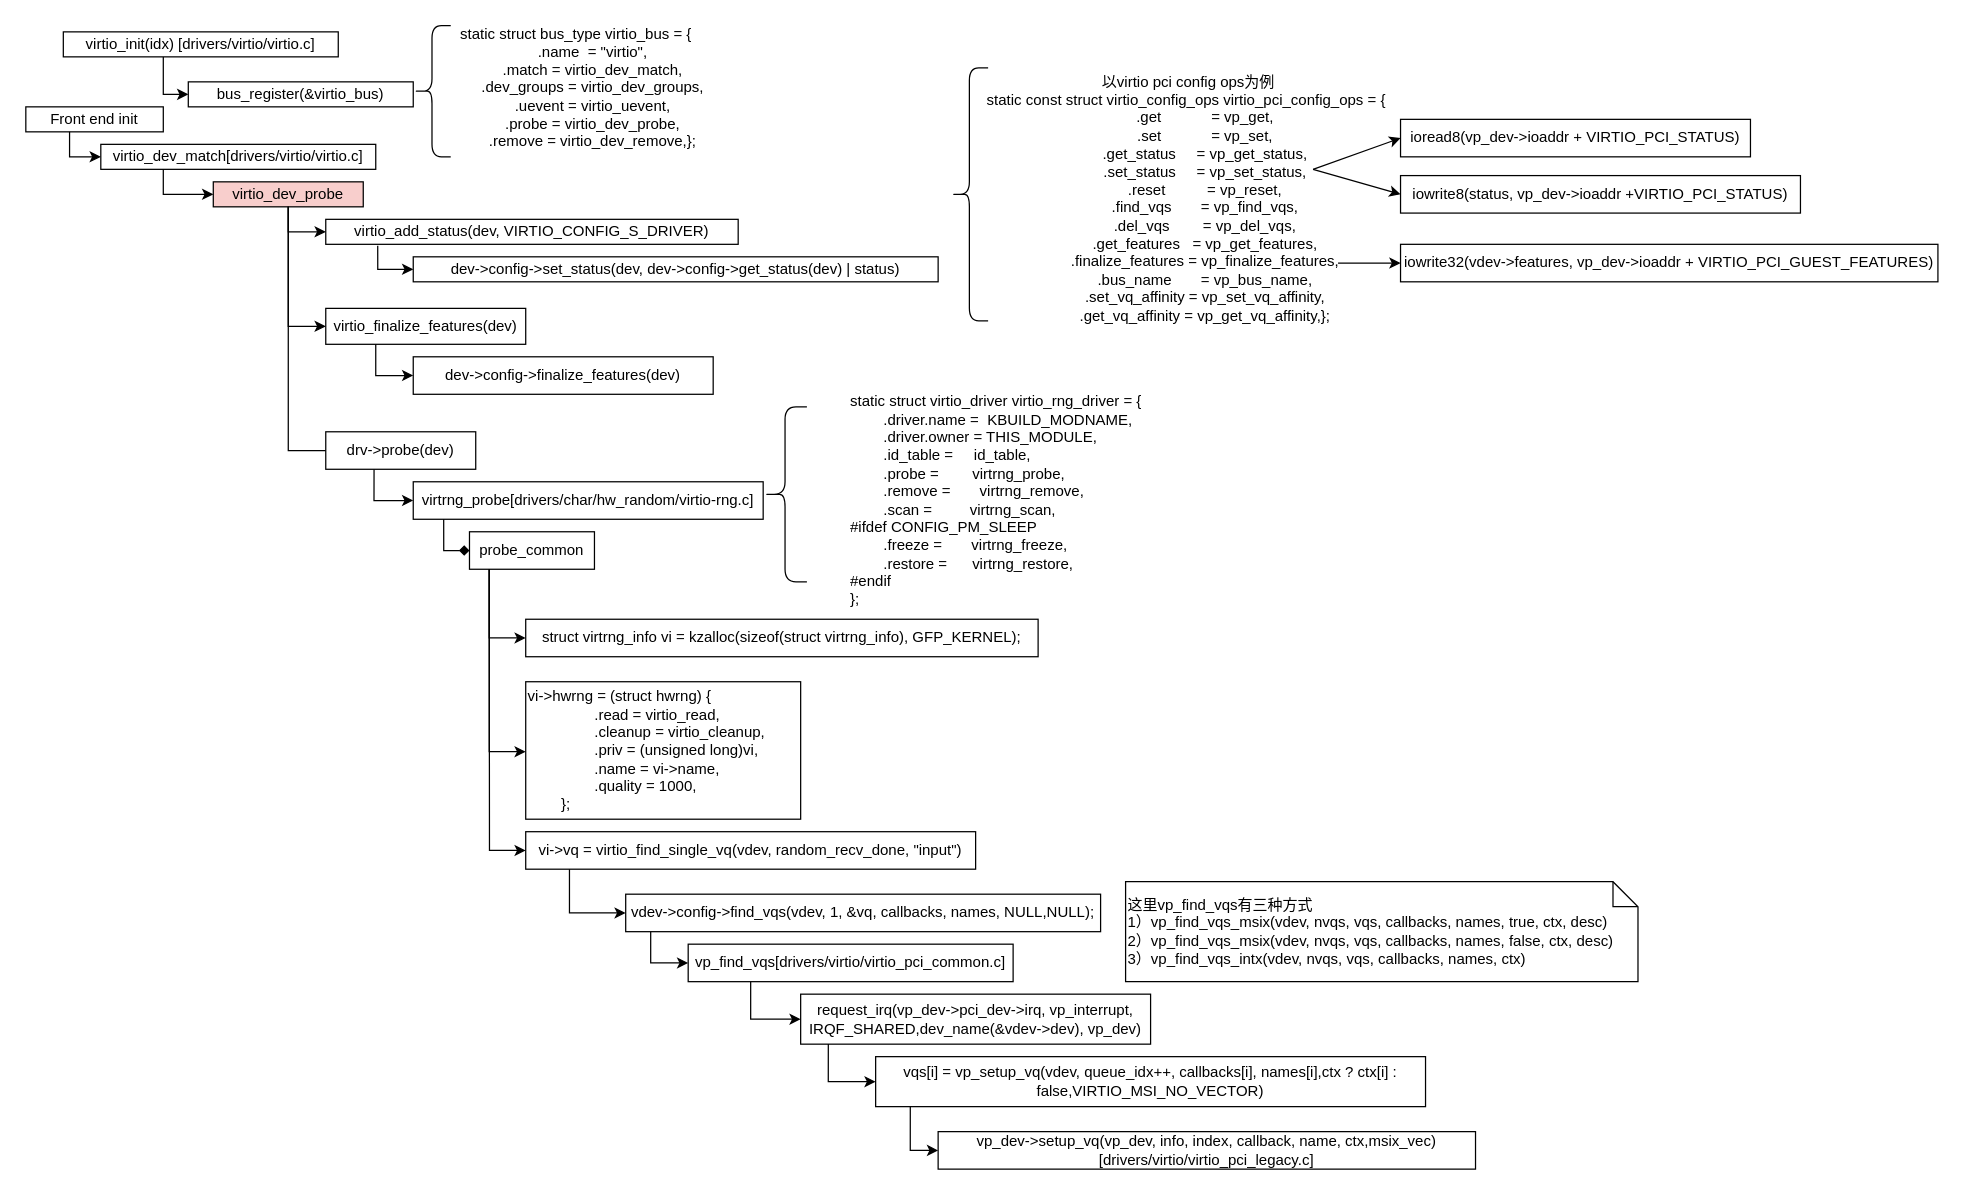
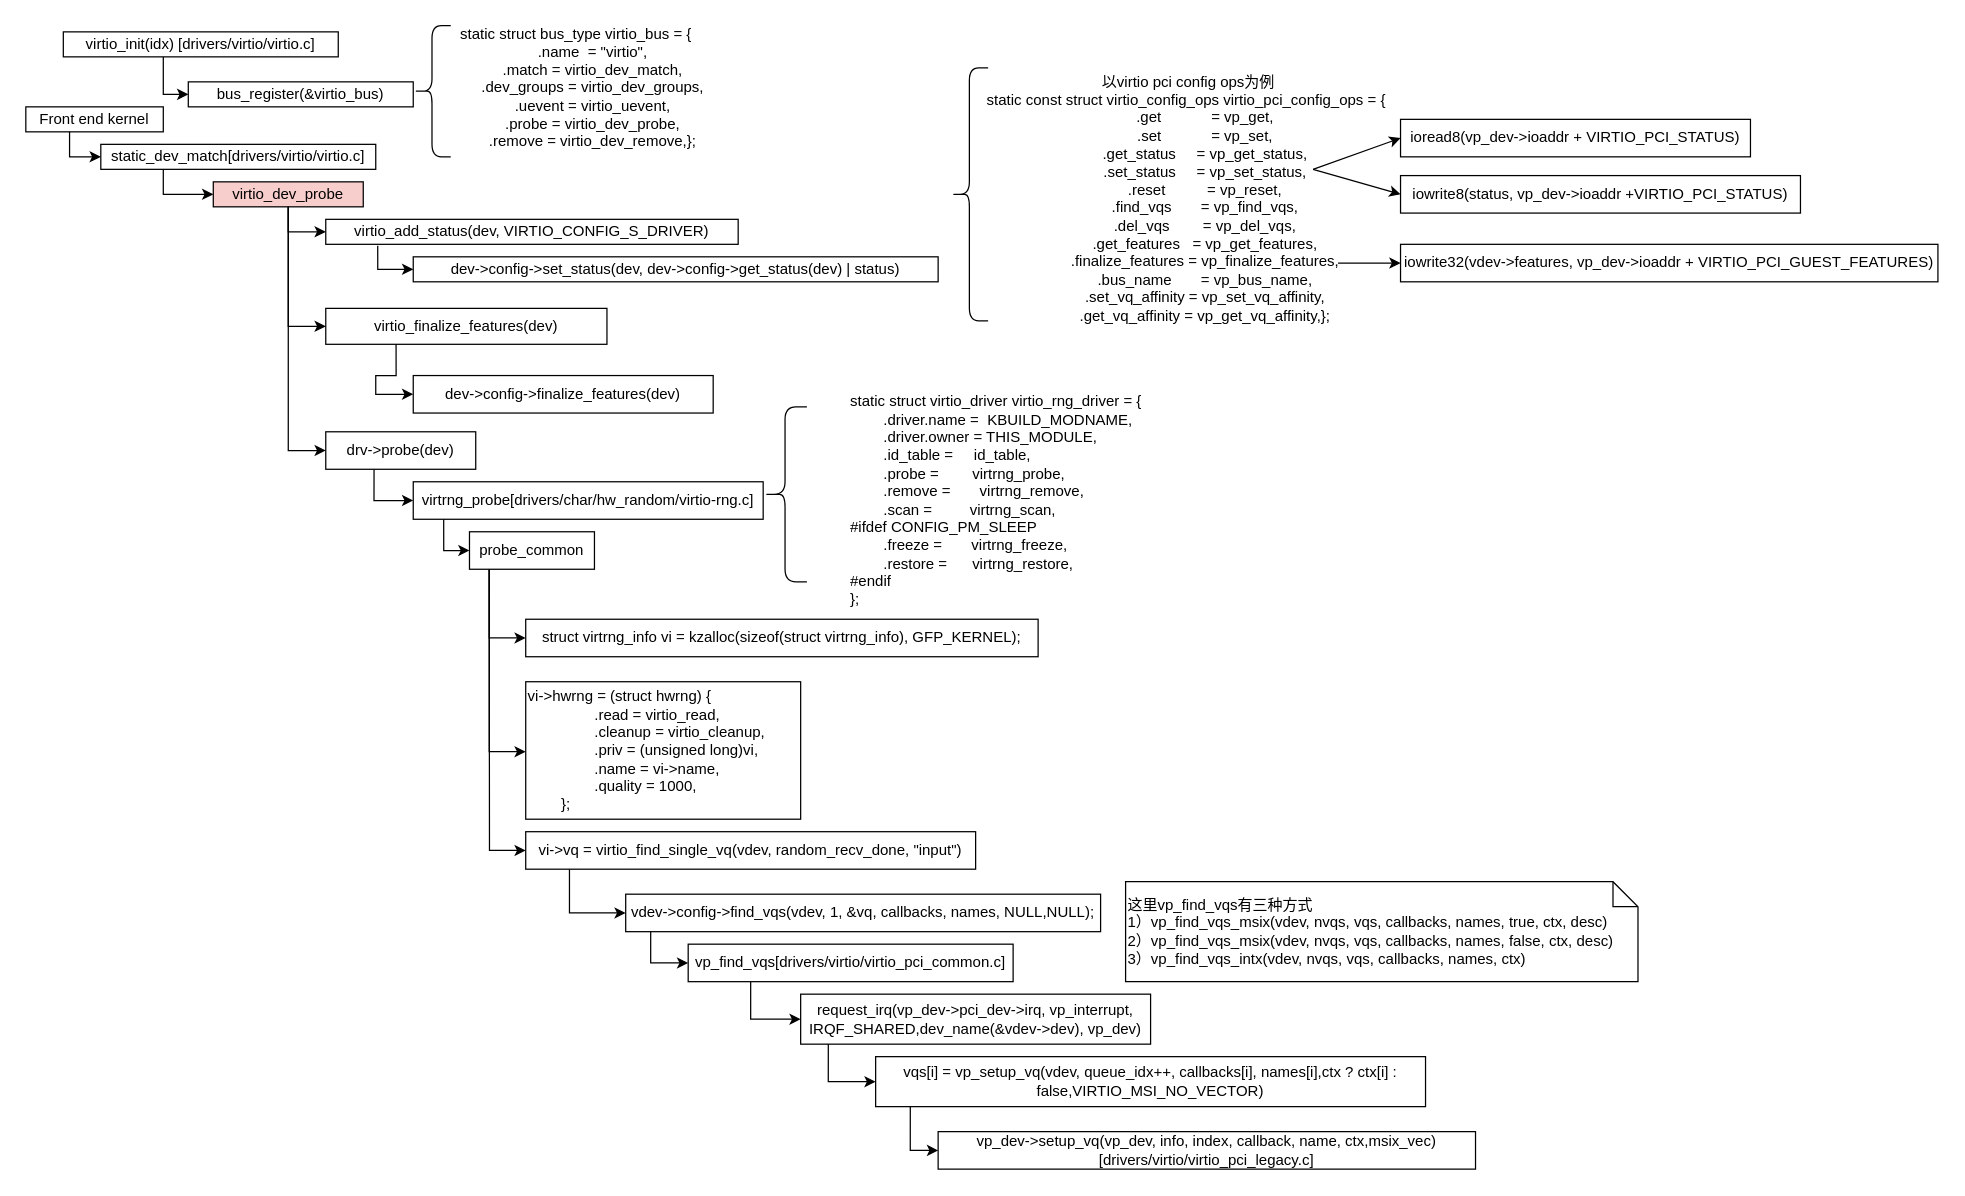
node "Front end init": label "Front end init" -> "Front end kernel"
node "virtio_dev_match[drivers/virtio/virtio.c]": label "virtio_dev_match[drivers/virtio/virtio.c]" -> "static_dev_match[drivers/virtio/virtio.c]"
node "virtio_finalize_features(dev)": size 200x36 -> 281x36
node "dev->config->finalize_features(dev)": moved (563, 376) -> (563, 394)
edge "virtio_dev_probe" -- "drv->probe(dev)": arrowhead none -> classic
edge "virtrng_probe[drivers/char/hw_random/virtio-rng.c]" -> "probe_common": arrowhead diamond -> classic
